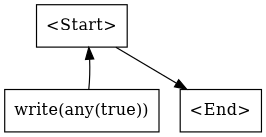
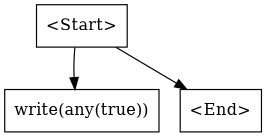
edge "write(any(true))" -> "<Start>": reversed
